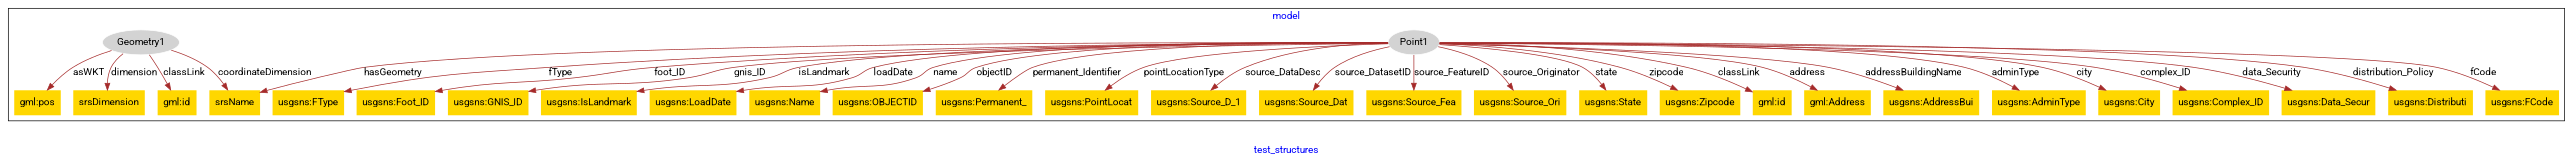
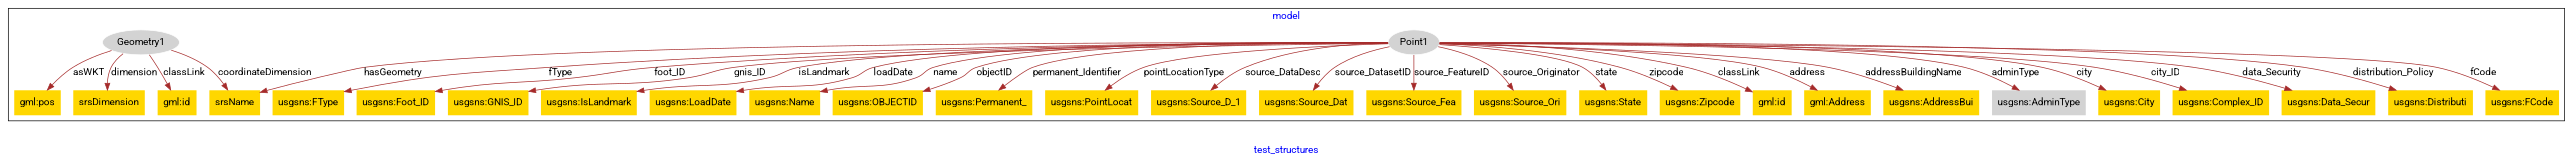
edge "Point1" -> "usgsns:Complex_ID": label "complex_ID" -> "city_ID"
node "usgsns:AdminType": fillcolor gold -> lightgray
